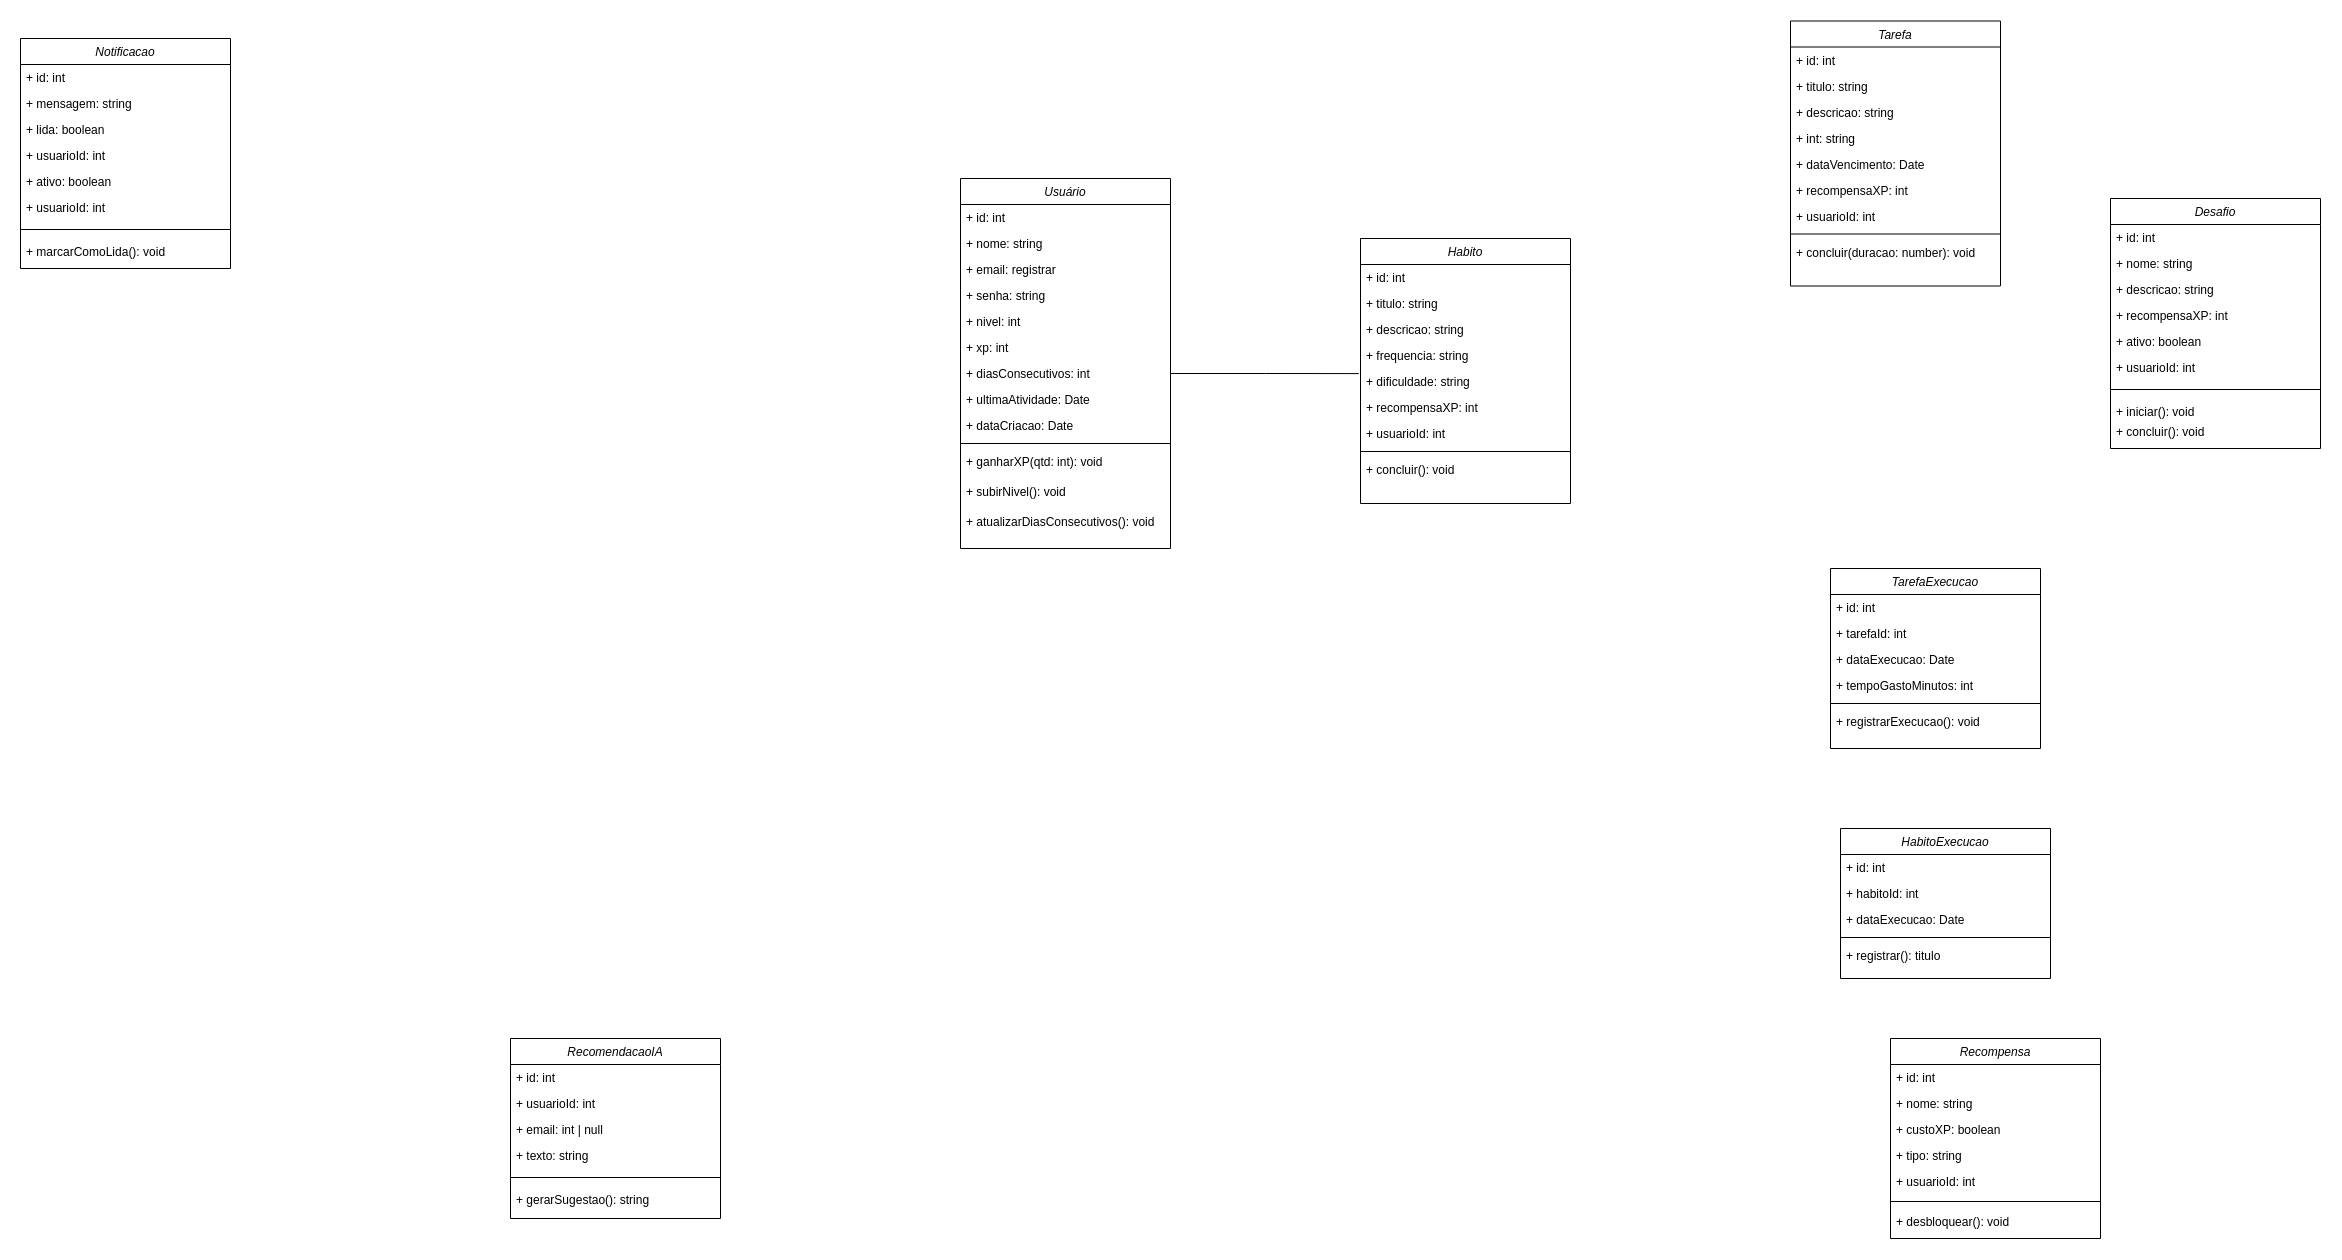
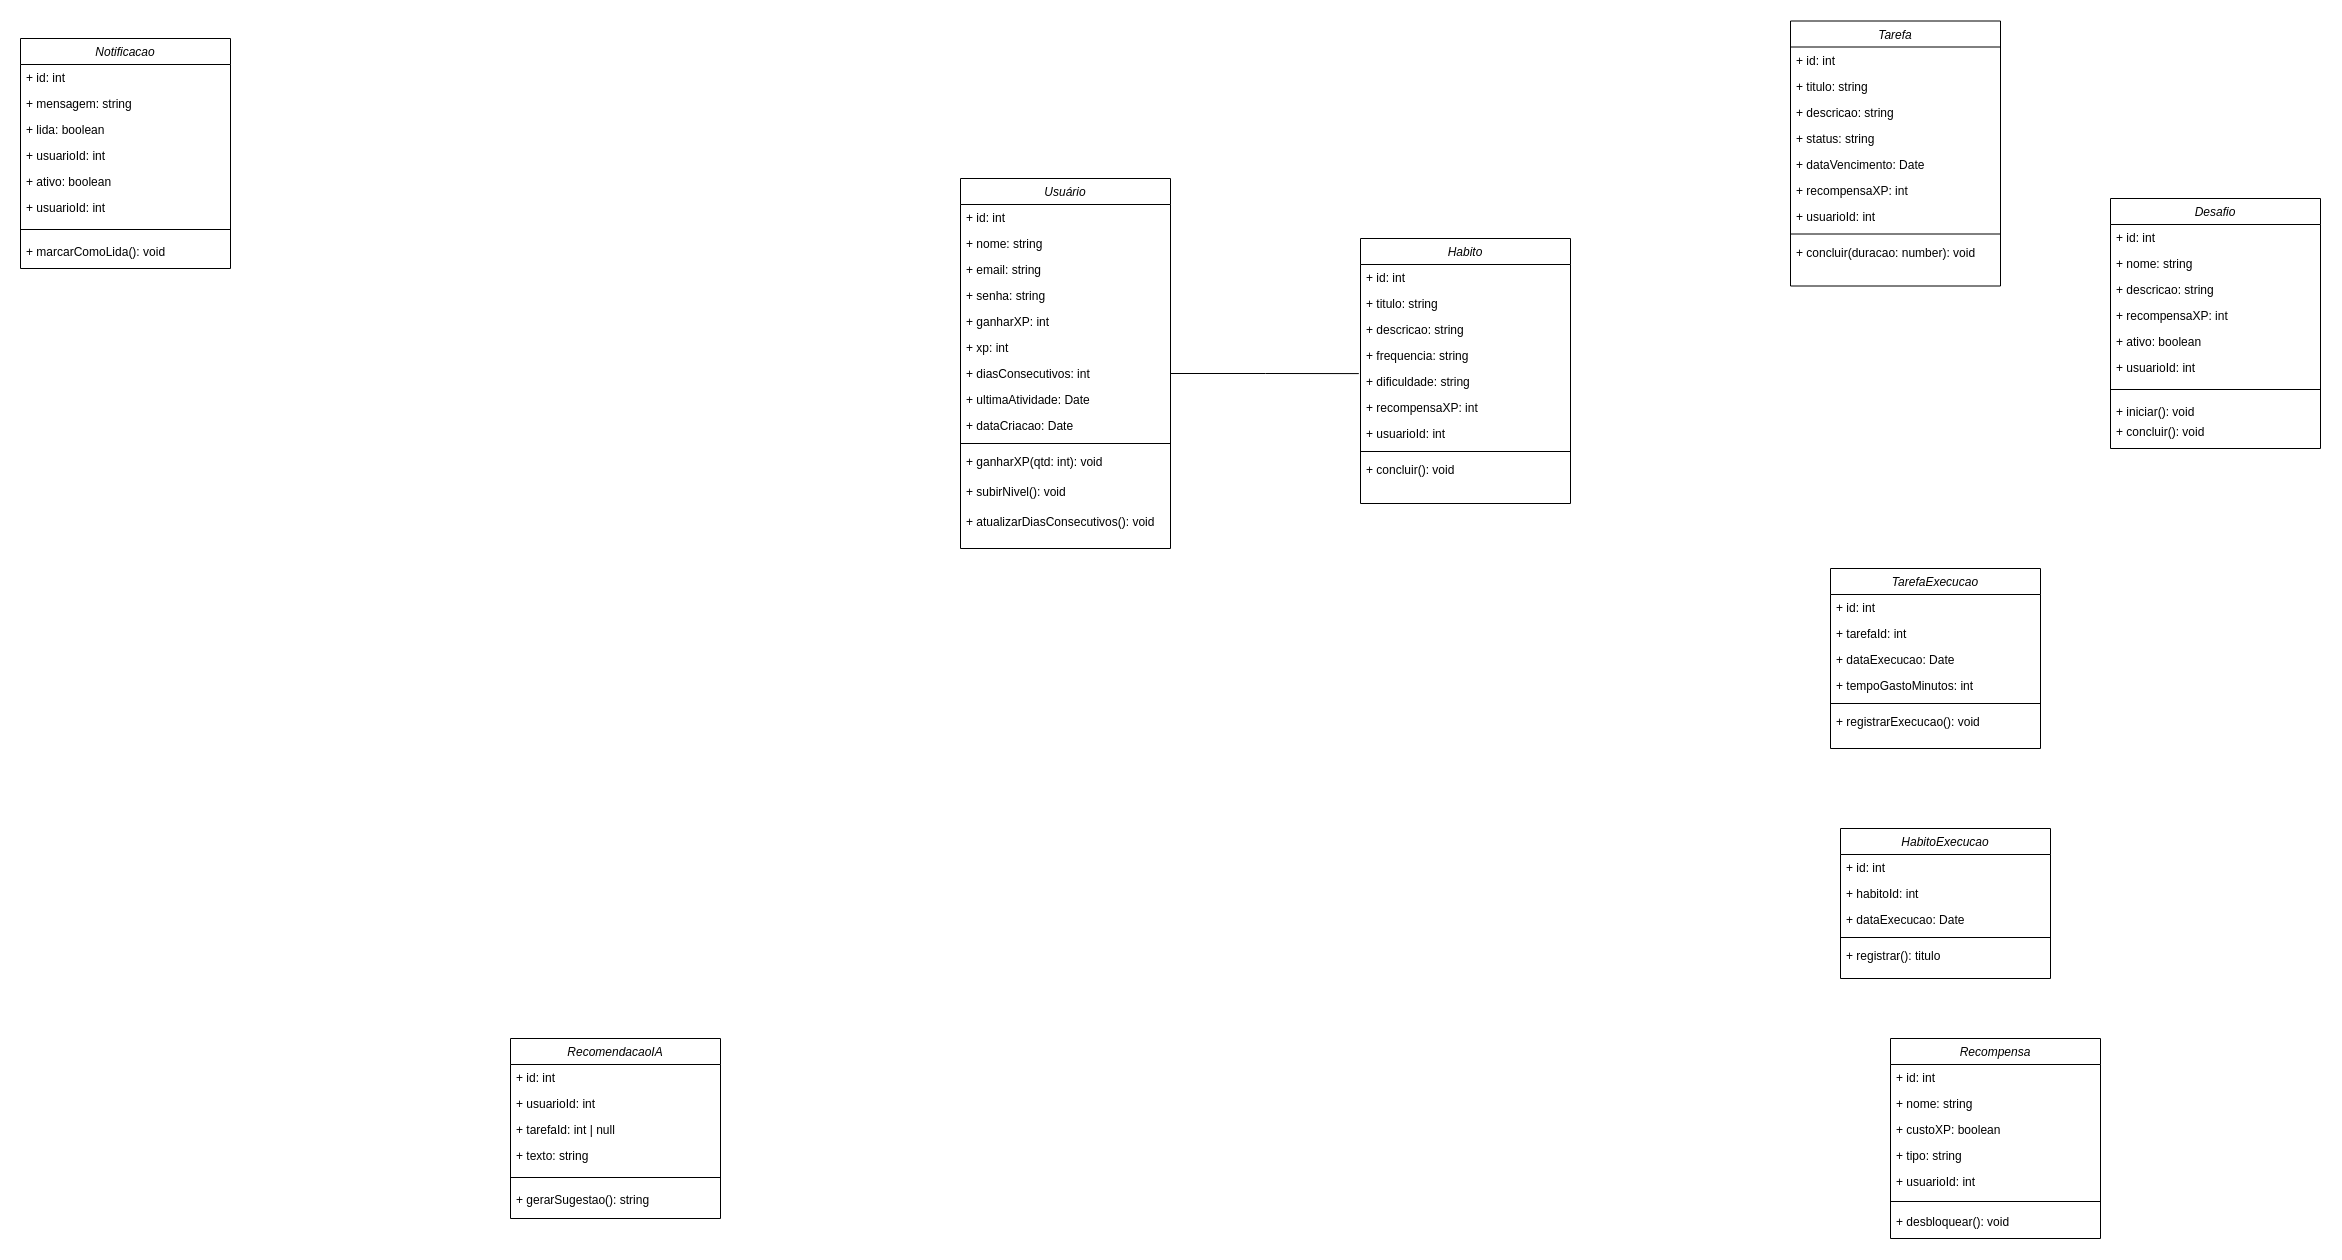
node "+ int: string": label "+ int: string" -> "+ status: string"
node "+ email: registrar": label "+ email: registrar" -> "+ email: string"
node "+ nivel: int": label "+ nivel: int" -> "+ ganharXP: int"
node "+ email: int | null": label "+ email: int | null" -> "+ tarefaId: int | null"
